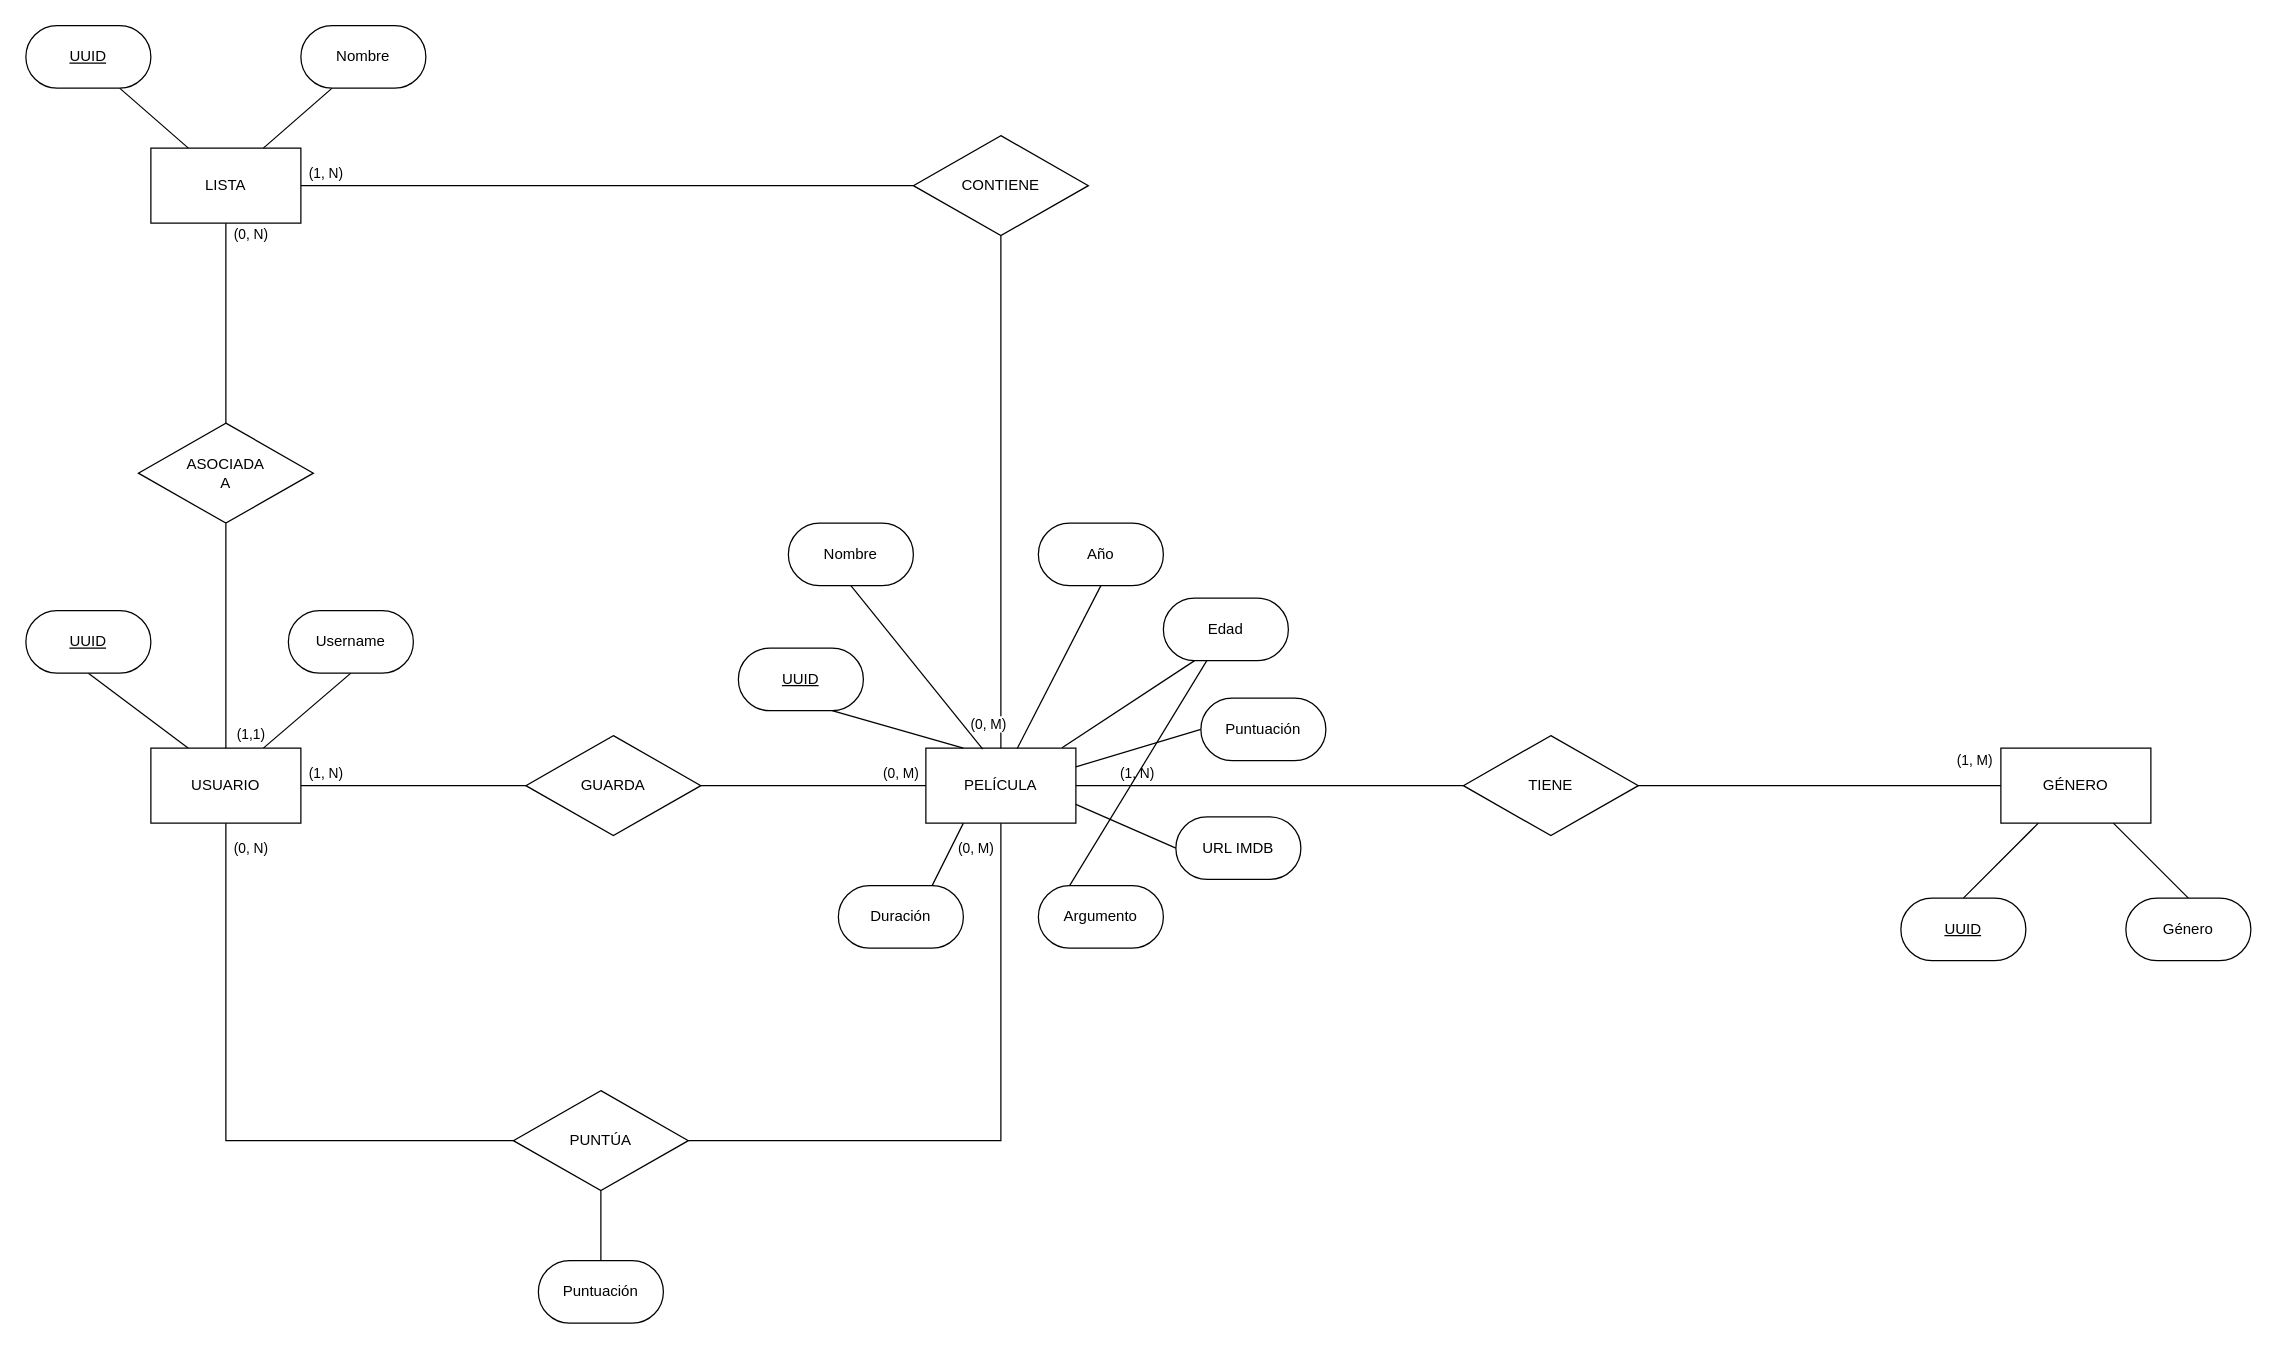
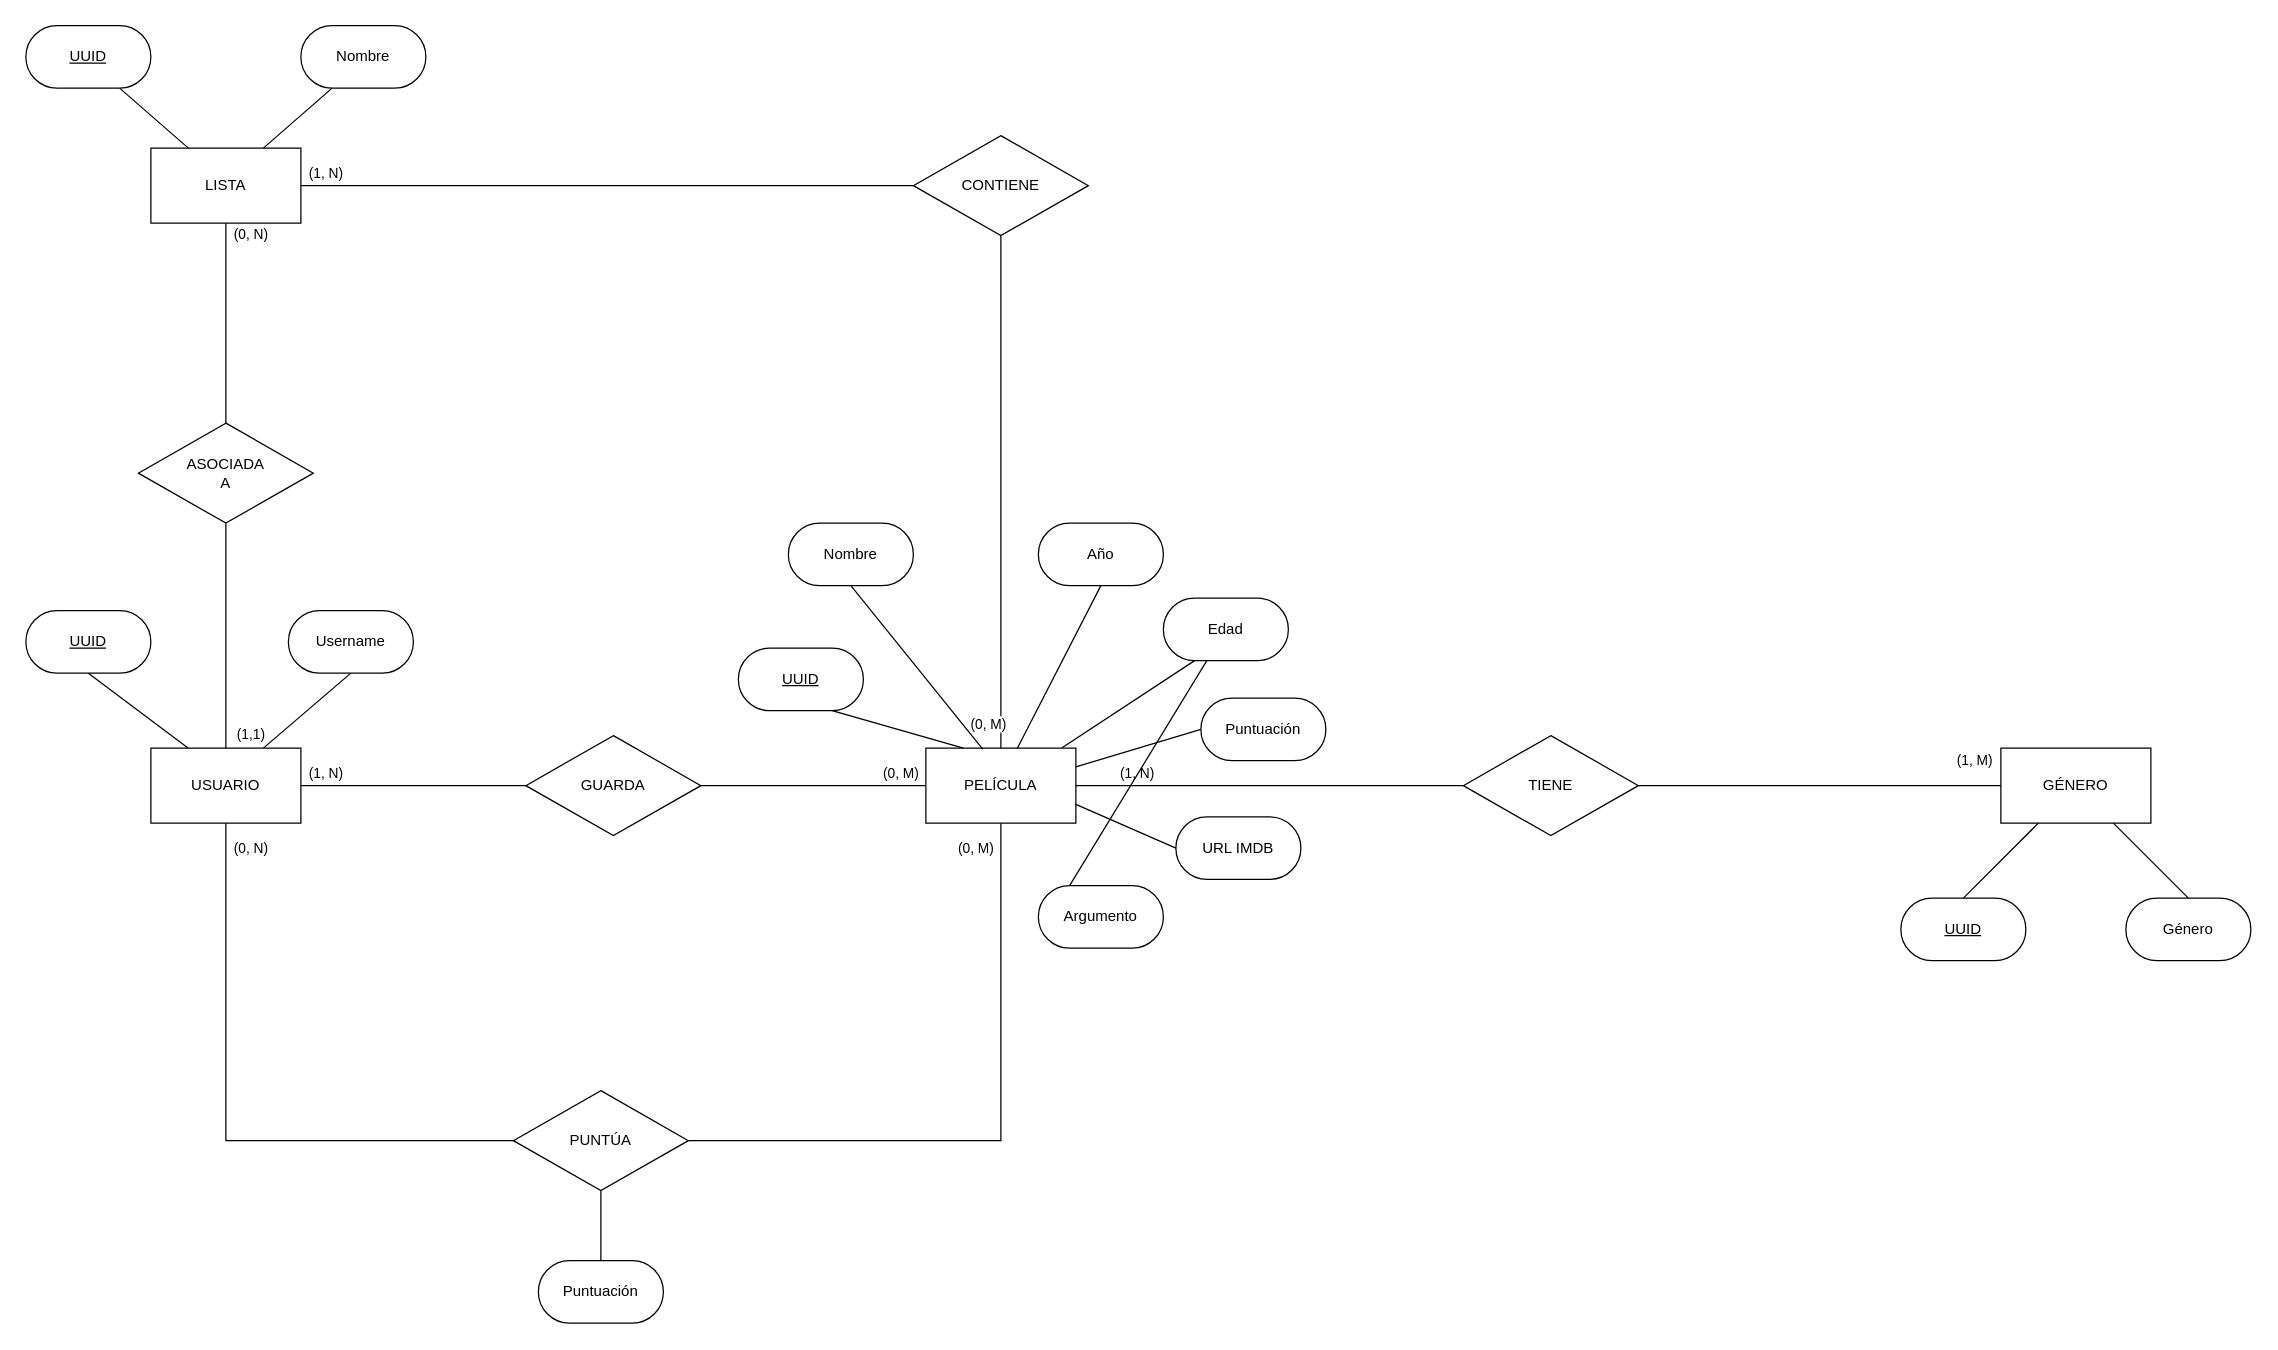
edge "PELÍCULA" -- "Duración": removed
node "Duración": removed
